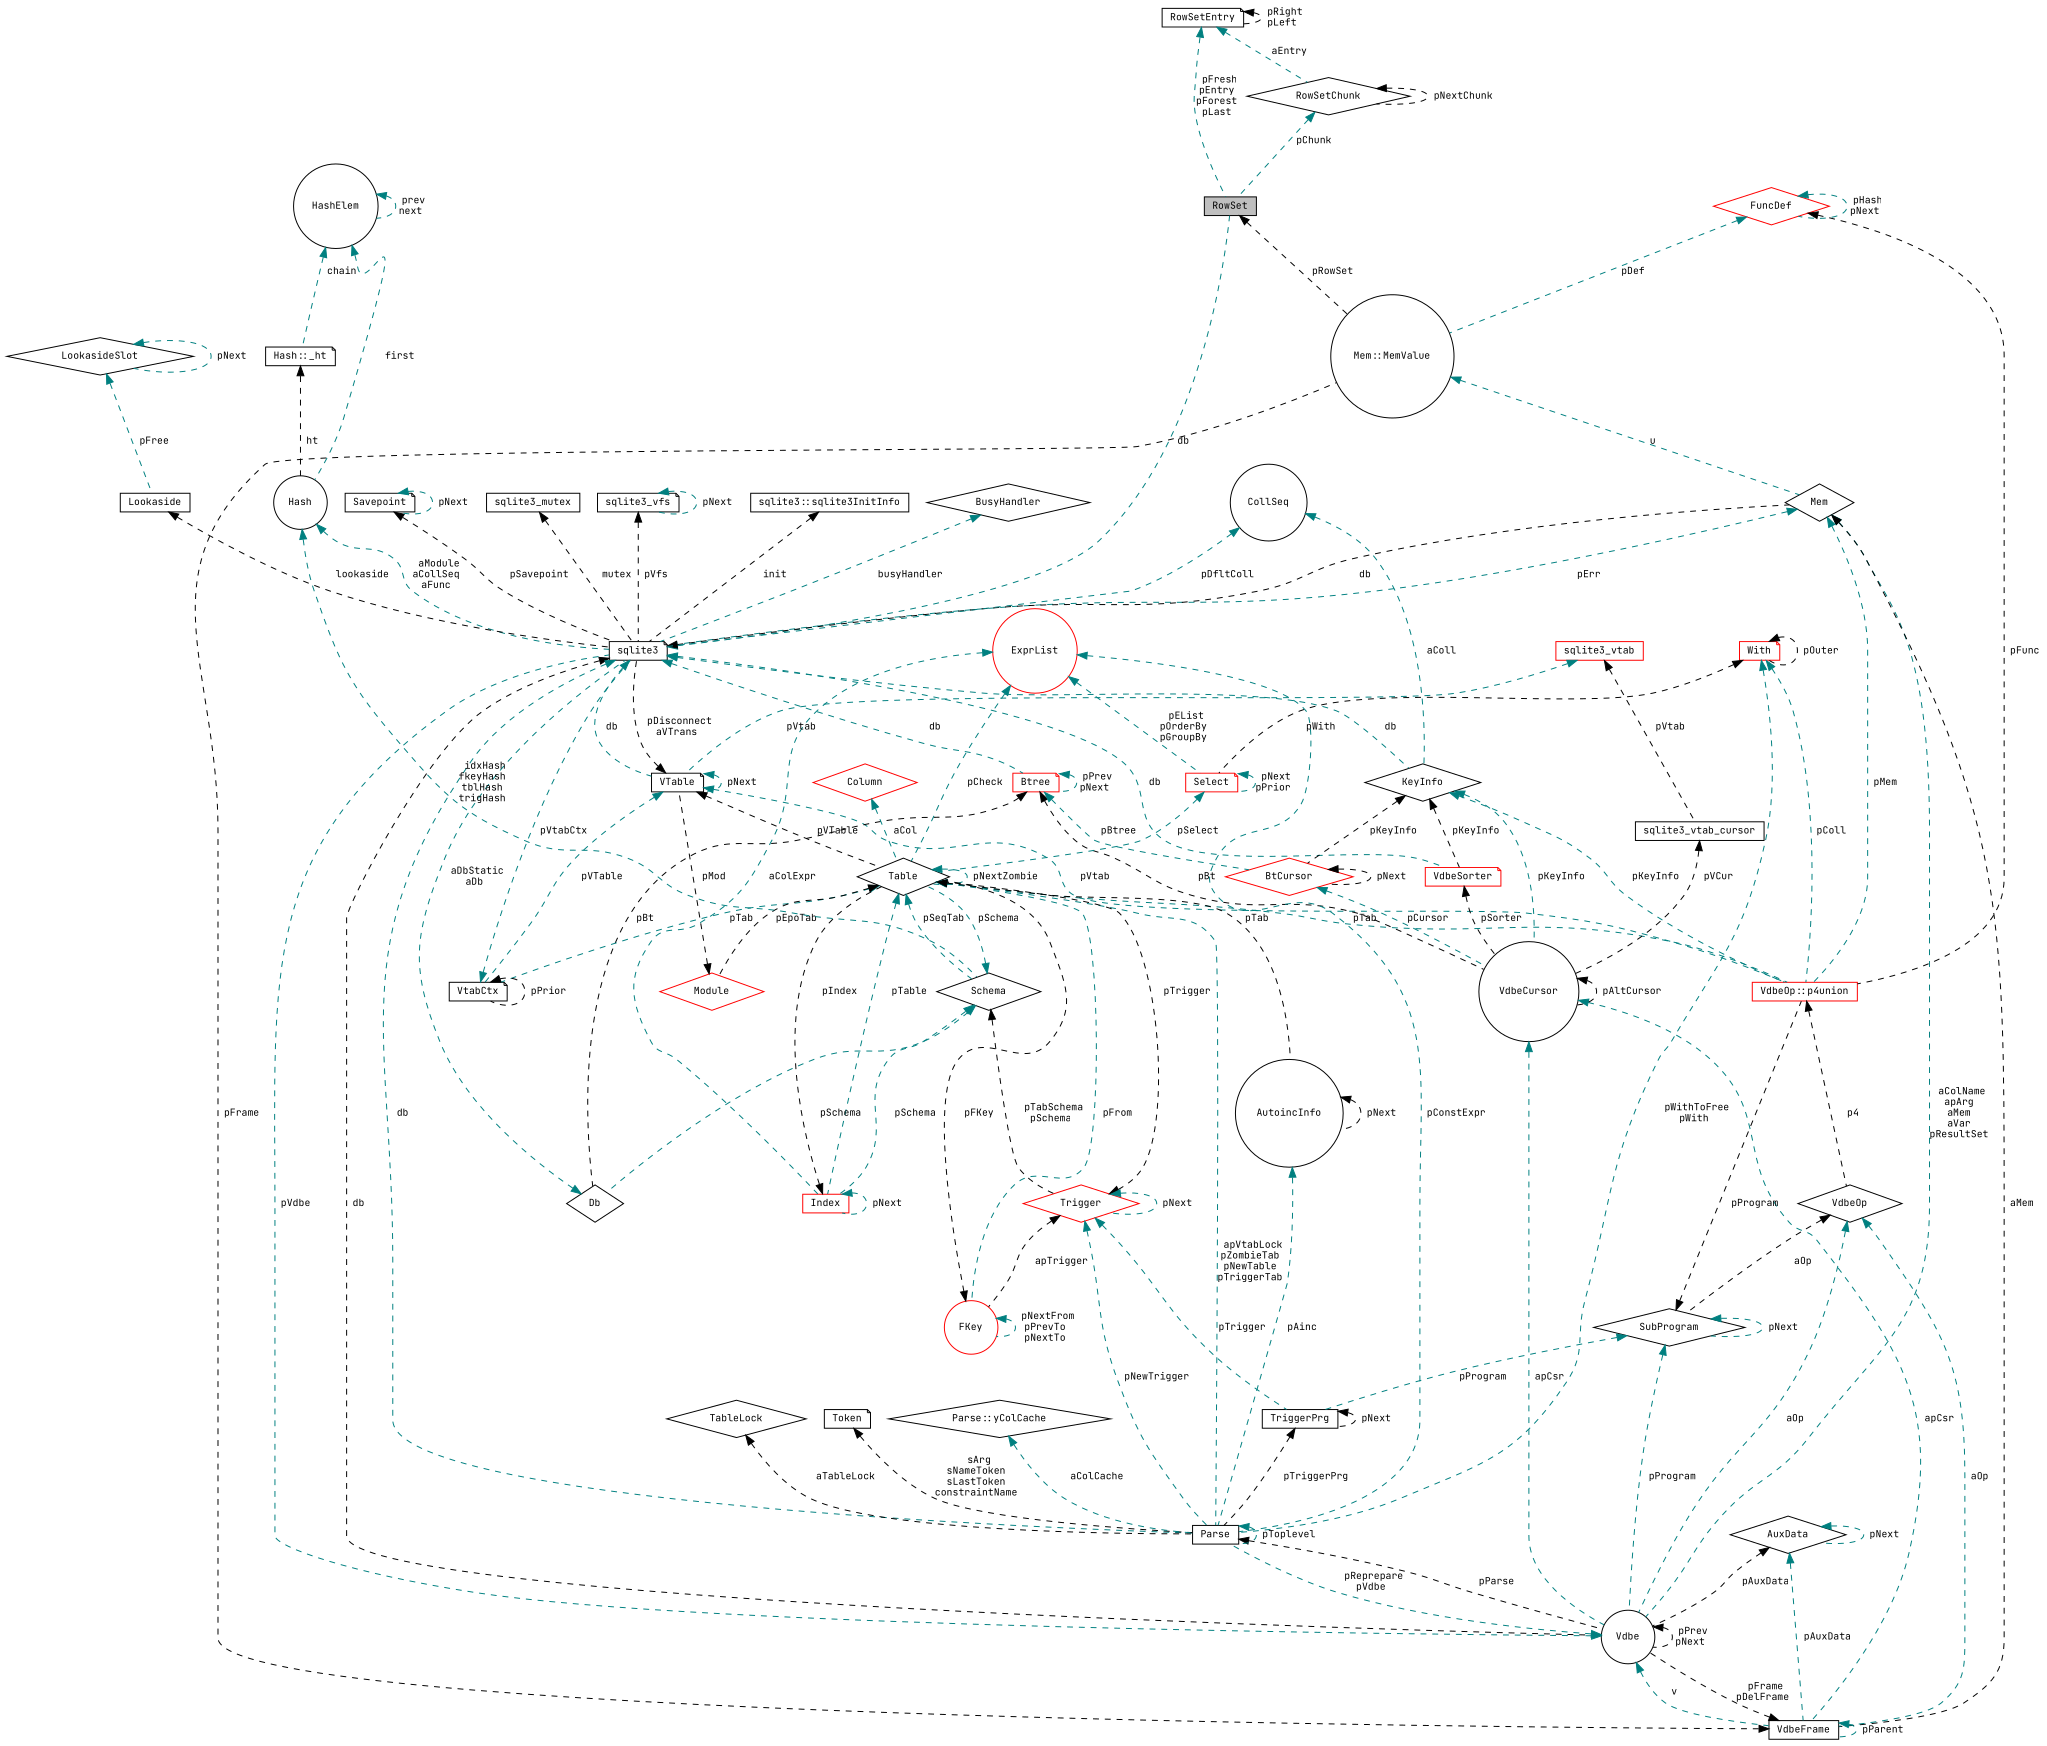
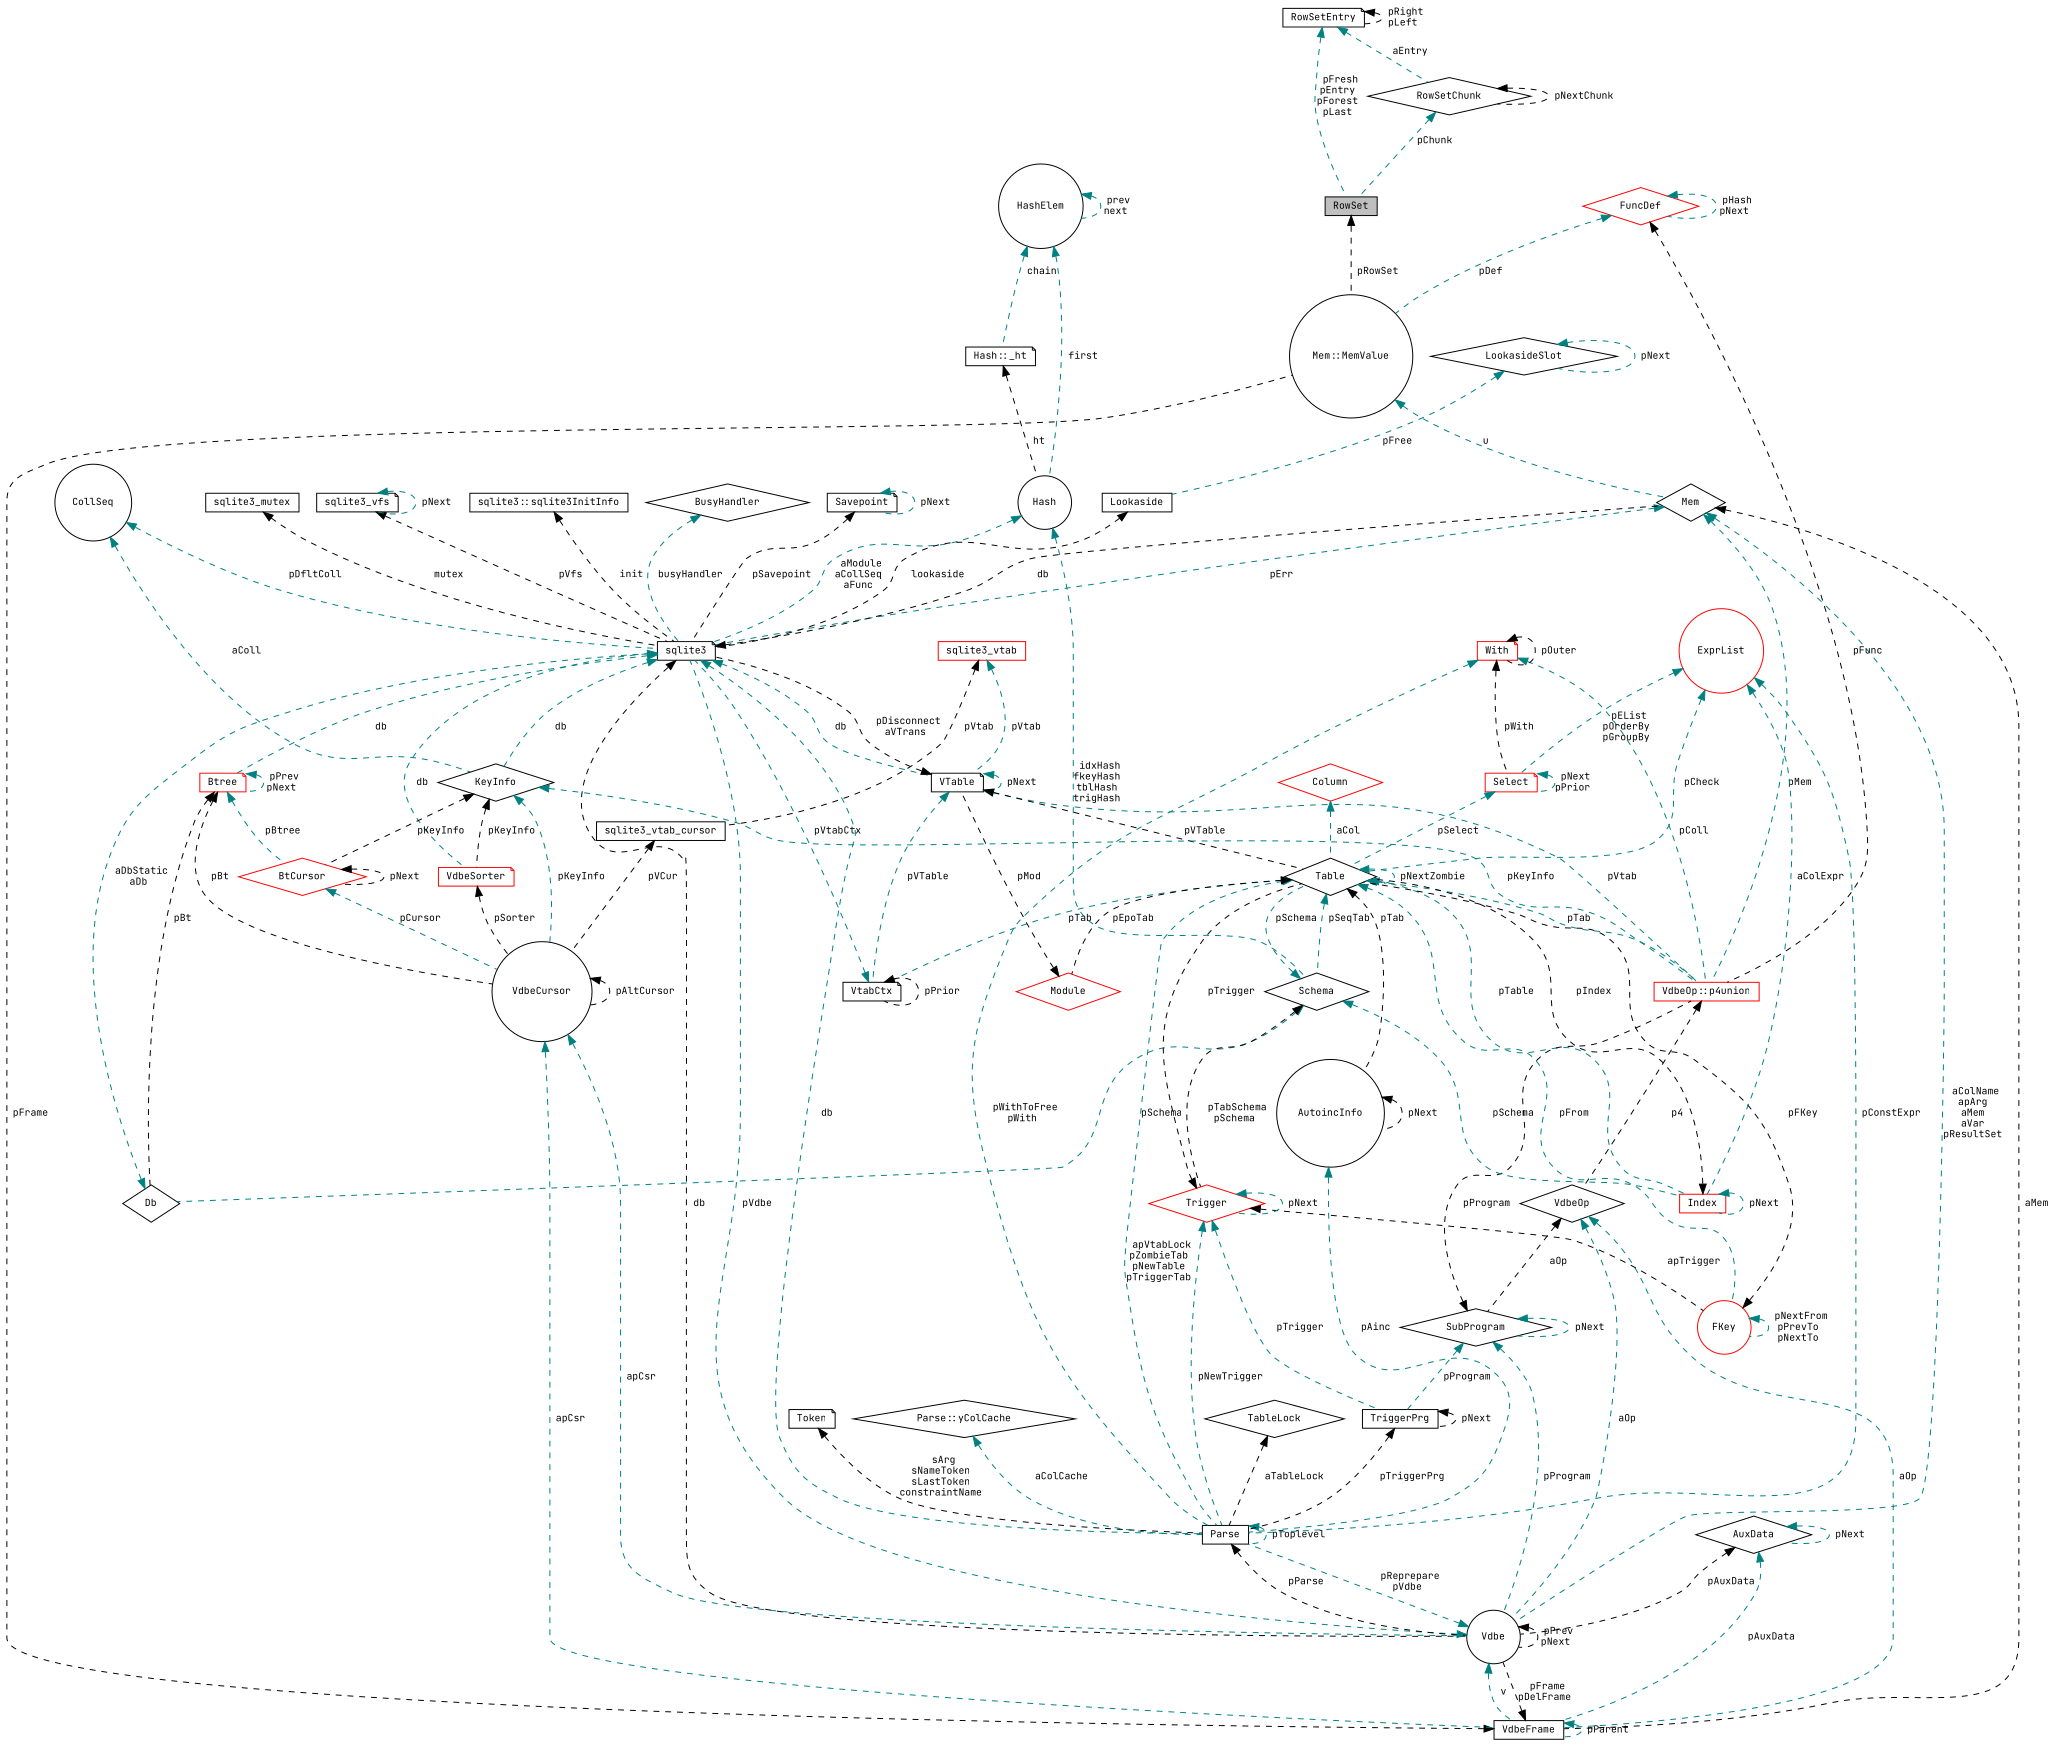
edge "RowSet" -> "sqlite3": removed, label "db"
